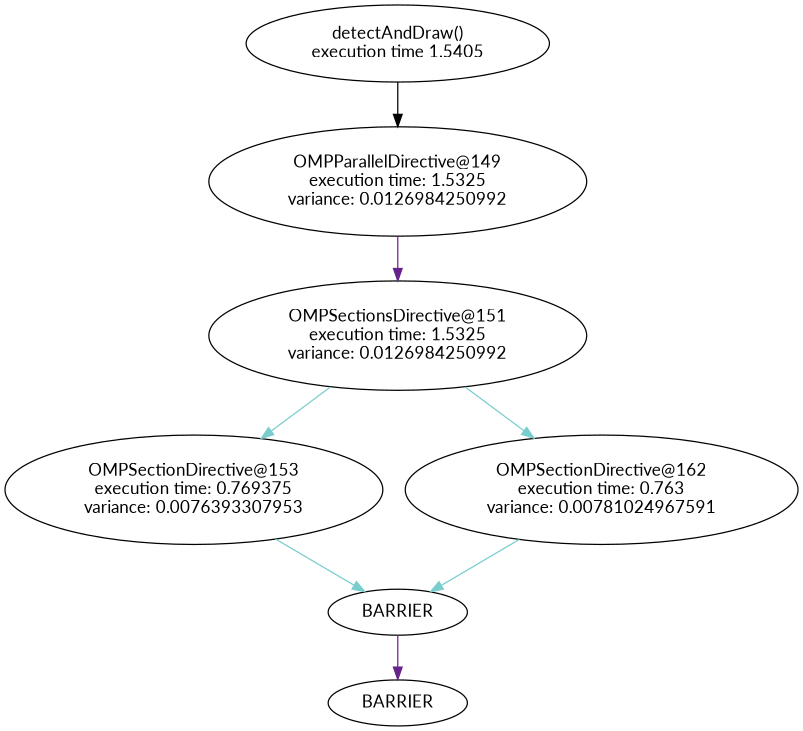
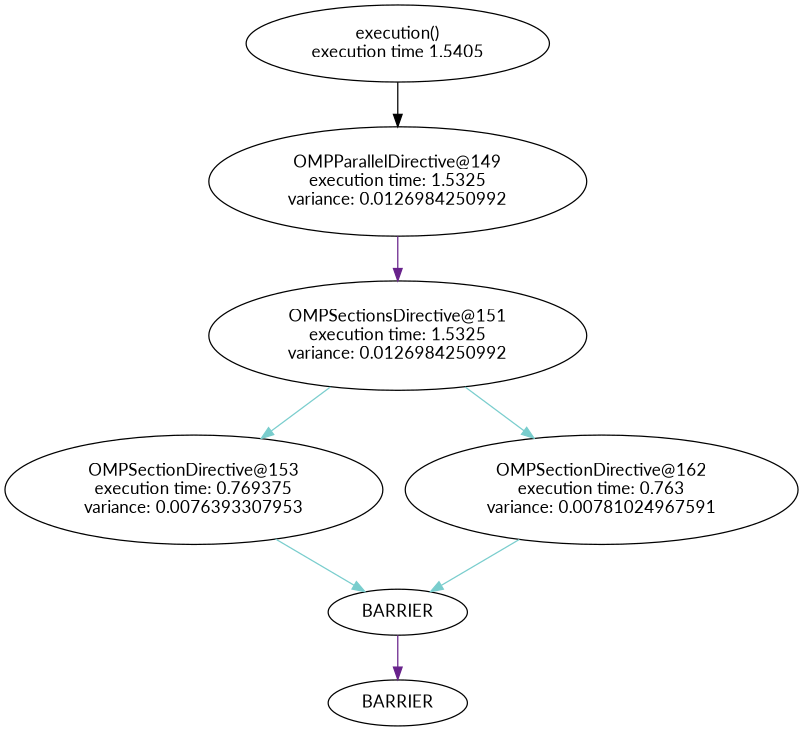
node "detectAndDraw() execution time 1.5405": label "detectAndDraw() execution time 1.5405" -> "execution() execution time 1.5405"
